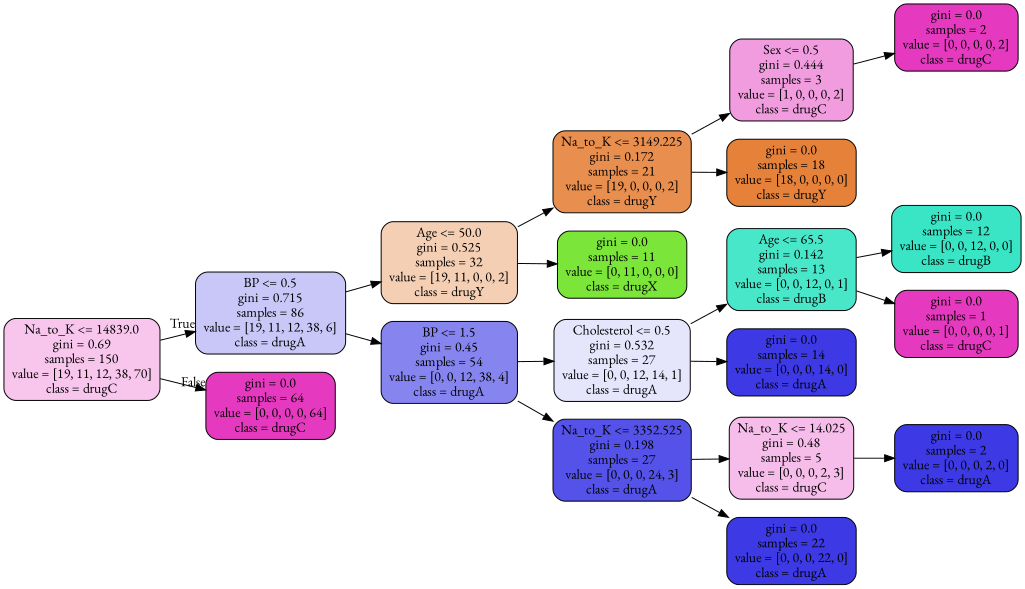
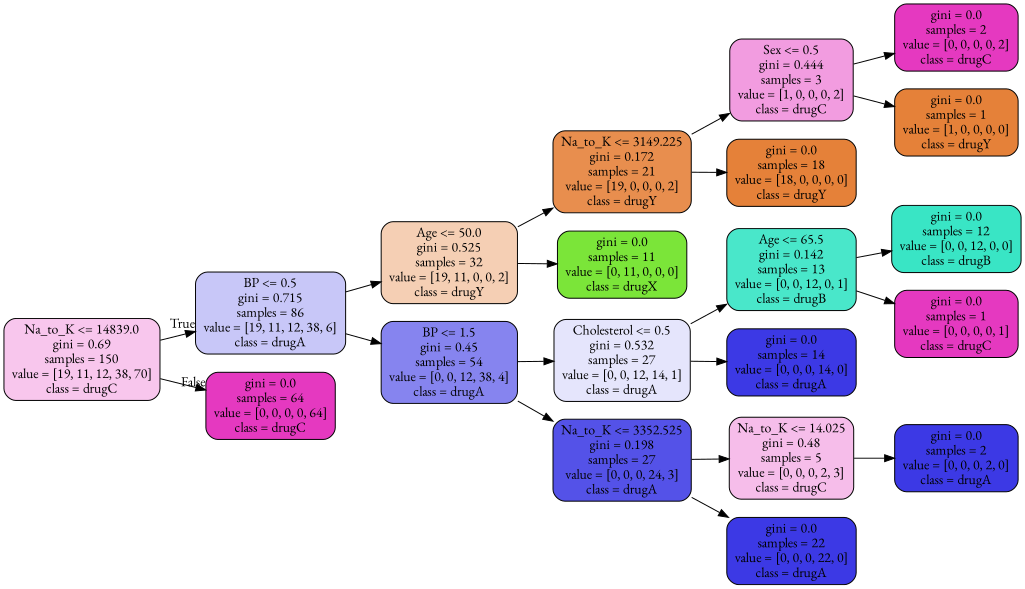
node "gini = 0.0 samples = 1 value = [1, 0, 0, 0, 0] class = drugY": added
